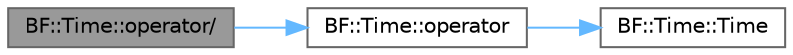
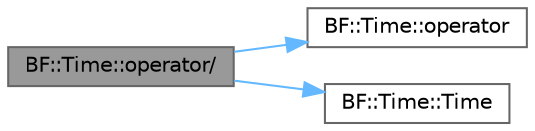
edge "BF::Time::operator" -> "BF::Time::Time": now "BF::Time::operator/" -> "BF::Time::Time"
